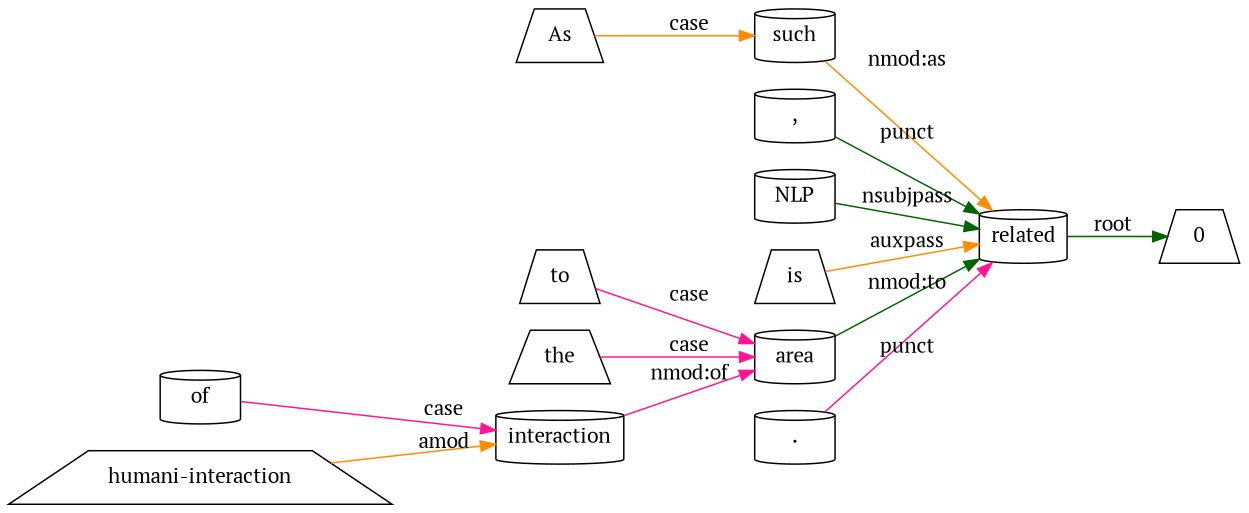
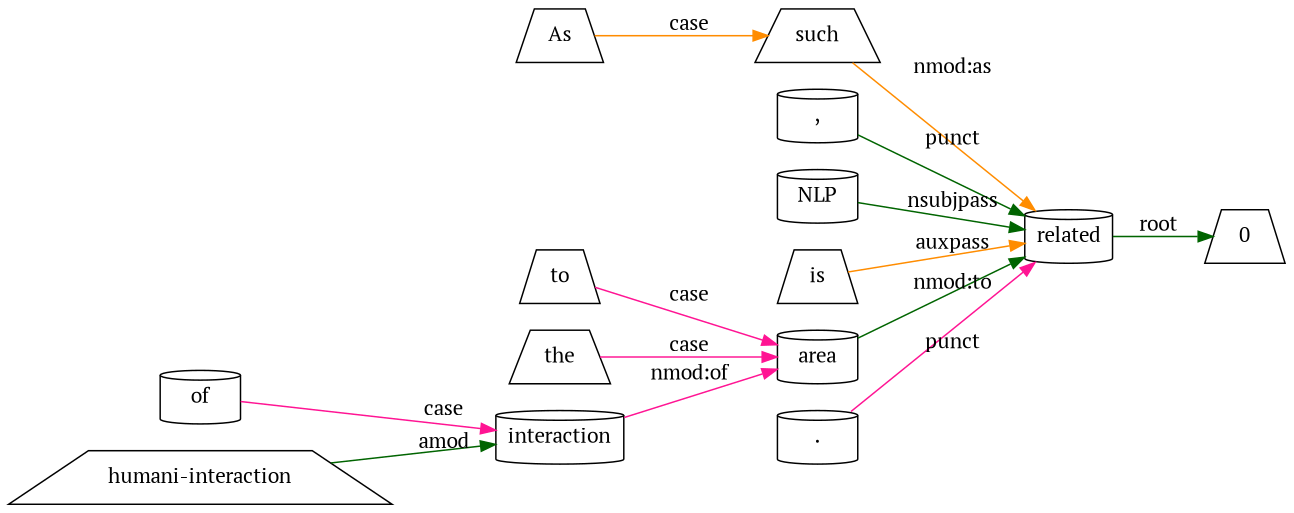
node "such": shape cylinder -> trapezium
edge "humani-interaction" -> "interaction": color darkorange -> darkgreen
